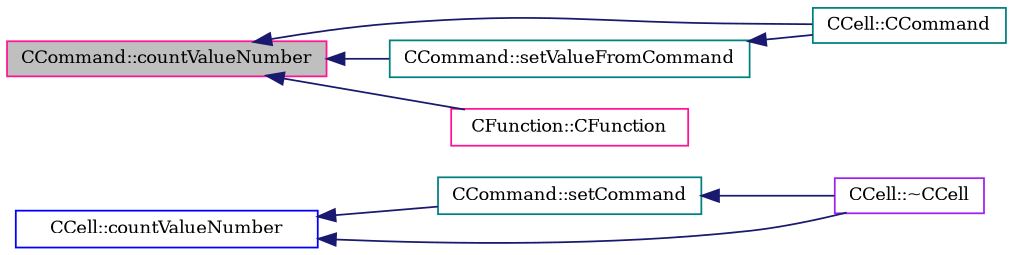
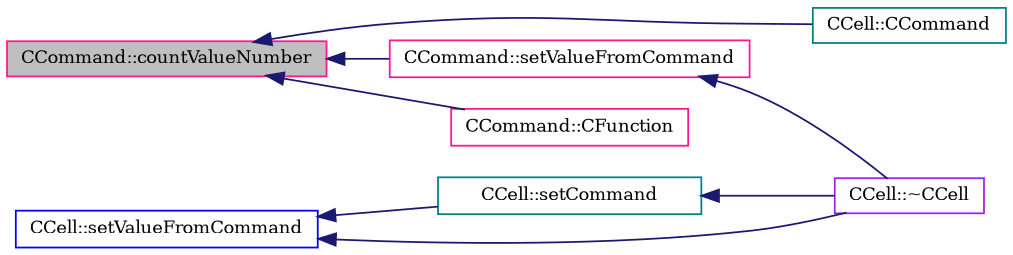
edge "CCell::CCommand" -> "CCommand::setValueFromCommand": now "CCell::~CCell" -> "CCommand::setValueFromCommand"
node "CCommand::setValueFromCommand": color teal -> deeppink
node "CFunction::CFunction": label "CFunction::CFunction" -> "CCommand::CFunction"
node "CCommand::setCommand": label "CCommand::setCommand" -> "CCell::setCommand"
node "CCell::countValueNumber": label "CCell::countValueNumber" -> "CCell::setValueFromCommand"
